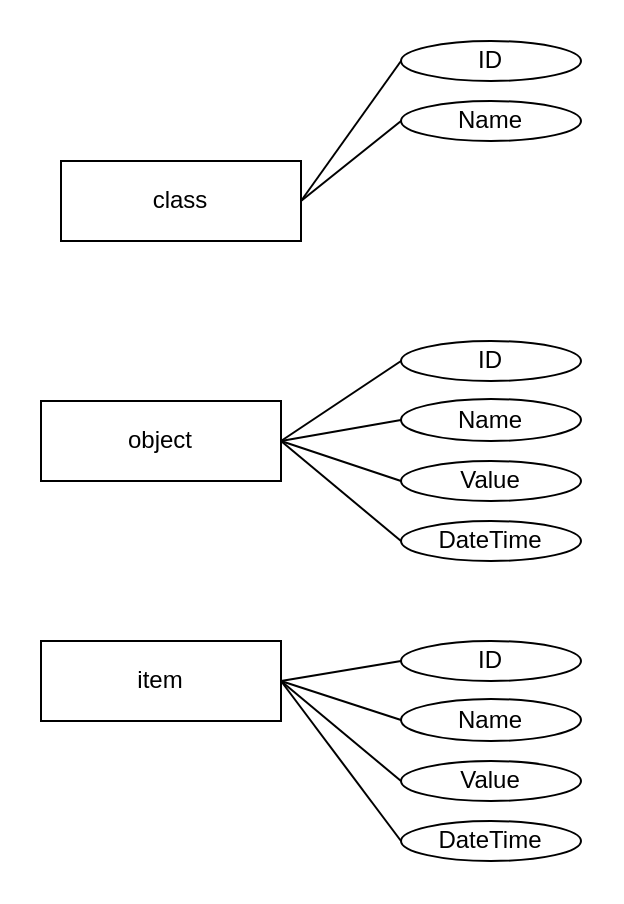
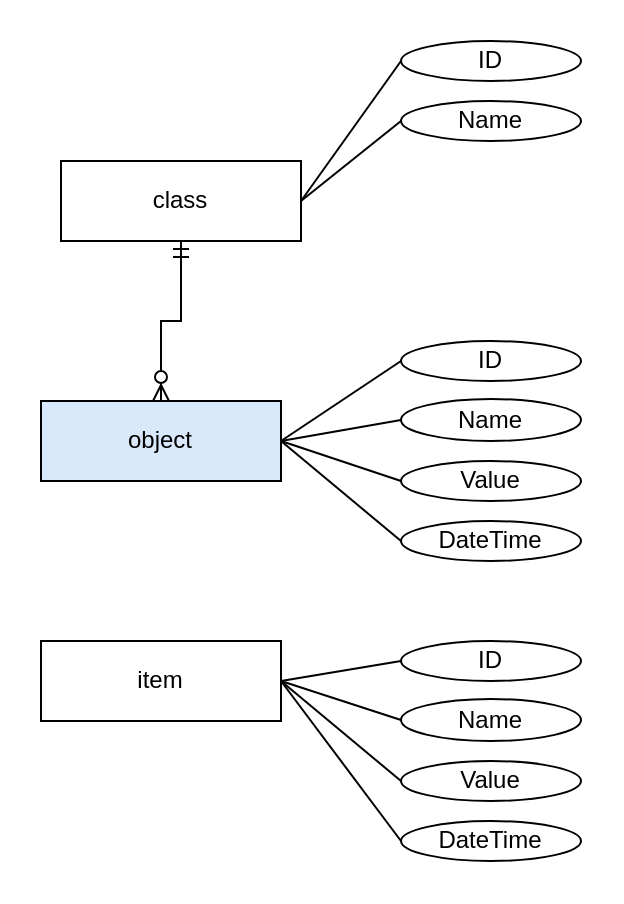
edge "class" -- "object": added
node "object": fillcolor #ffffff -> #dae8fc
